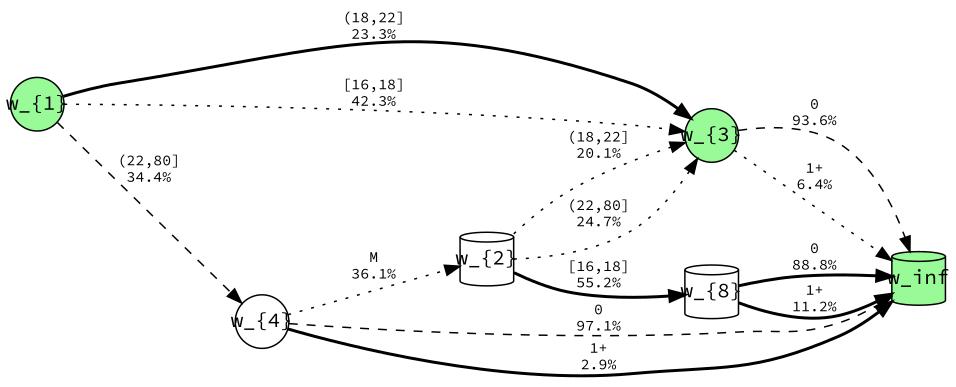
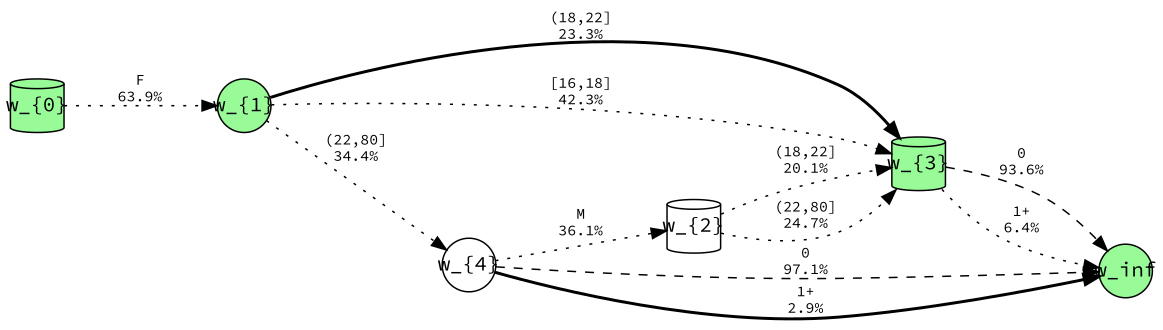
node "w_{0}": added
node "w_{3}": shape ellipse -> cylinder
edge "w_{1}" -> "w_{4}": style dashed -> dotted
node "w_inf": shape cylinder -> ellipse
node "w_{8}": removed
